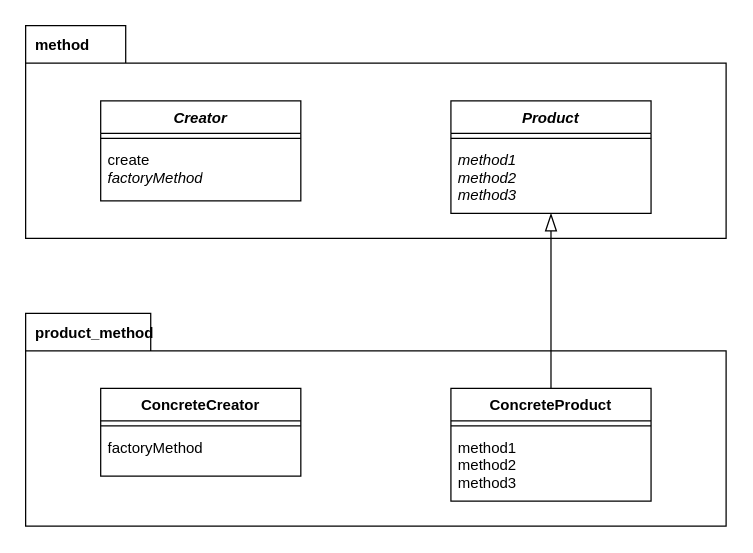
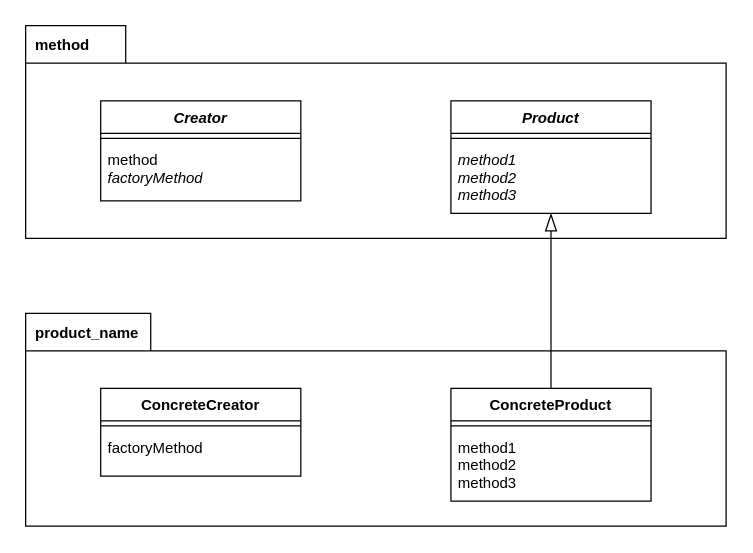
node "create factoryMethod": label "create factoryMethod" -> "method factoryMethod"
node "product_method": label "product_method" -> "product_name"
